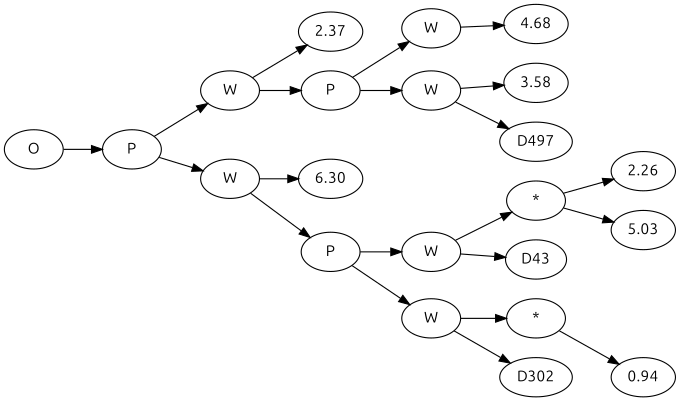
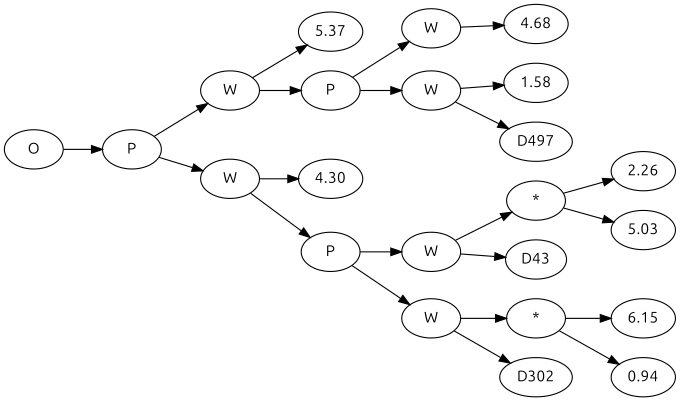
node "2.37": label "2.37" -> "5.37"
node "3.58": label "3.58" -> "1.58"
node "6.30": label "6.30" -> "4.30"
node "6.15": added
